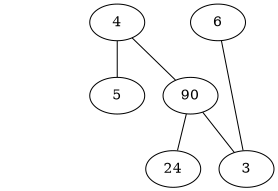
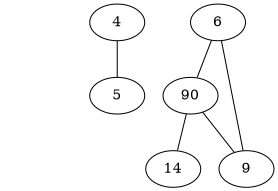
edge "4" -- "90": now "6" -- "90"
node "24": label "24" -> "14"
node "3": label "3" -> "9"
